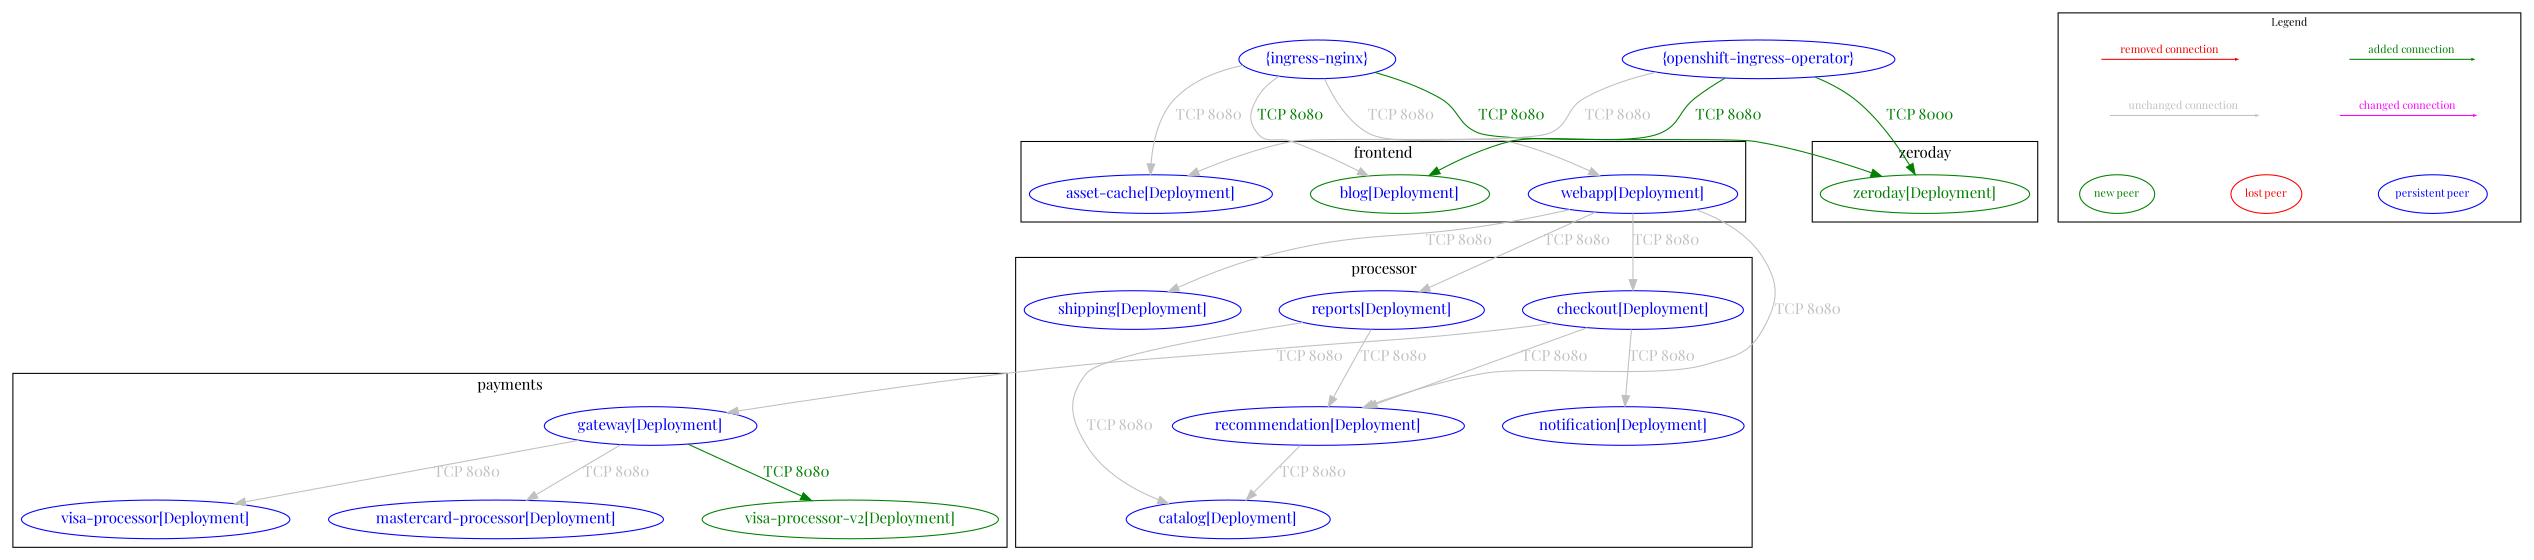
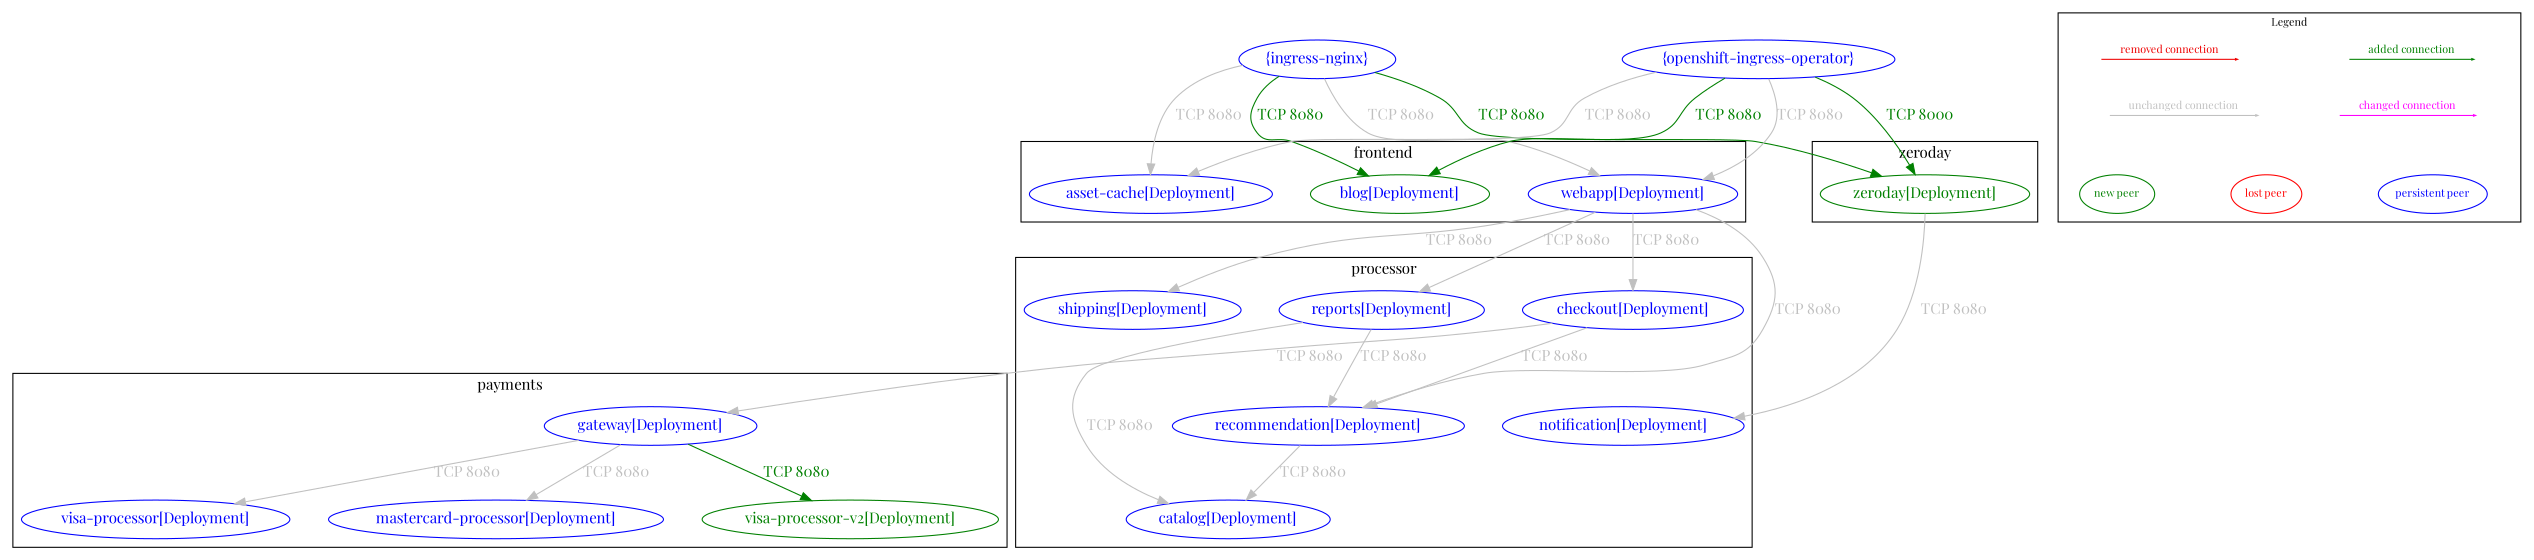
edge "{ingress-nginx}" -> "blog[Deployment]": color grey -> #008000
edge "{openshift-ingress-operator}" -> "webapp[Deployment]": added, label "TCP 8080"
edge "checkout[Deployment]" -> "notification[Deployment]": now "zeroday[Deployment]" -> "notification[Deployment]"
